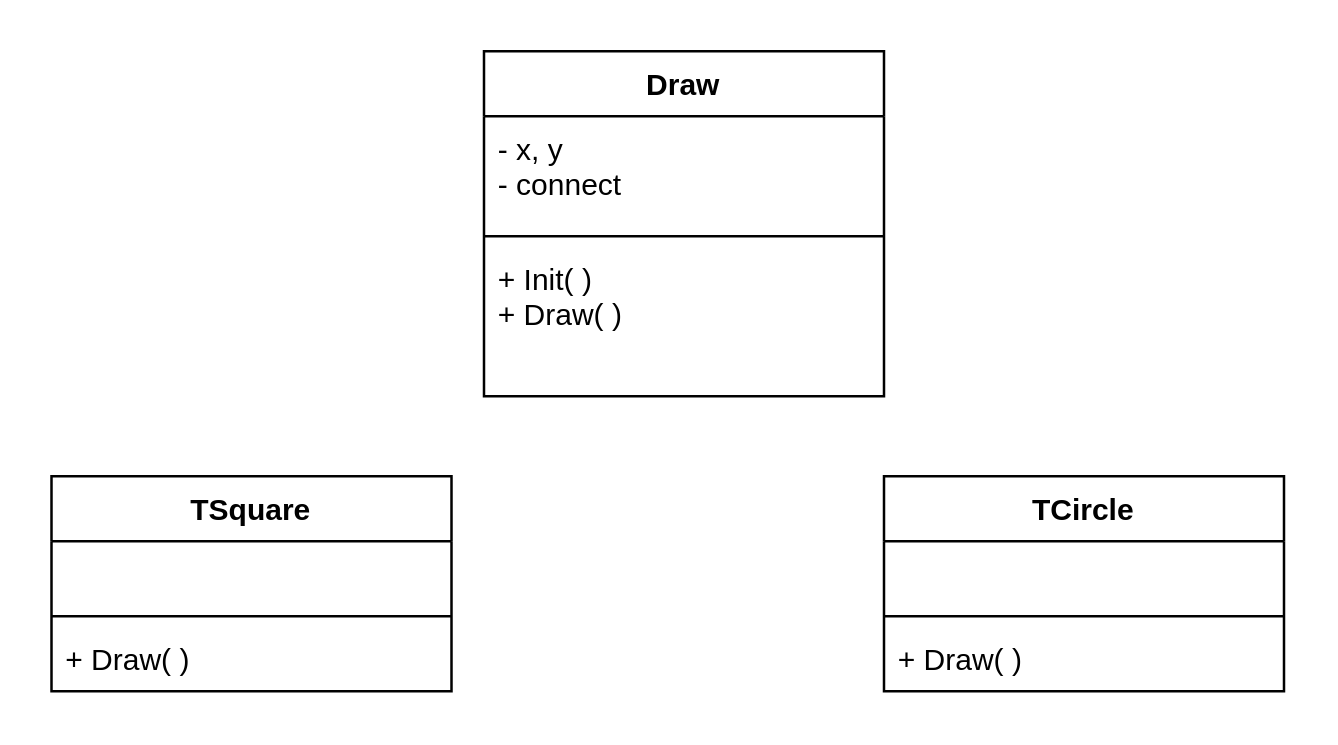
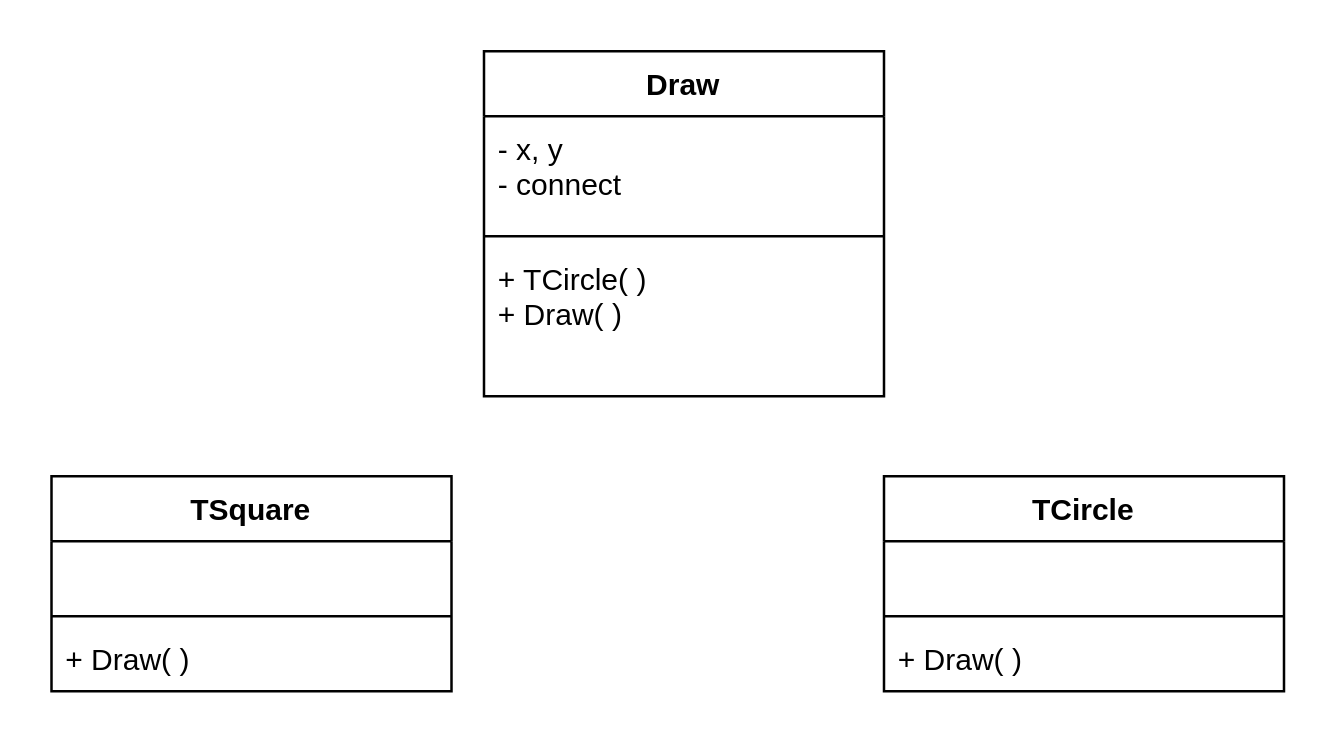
node "+ Init( ) + Draw( )": label "+ Init( ) + Draw( )" -> "+ TCircle( ) + Draw( )"
